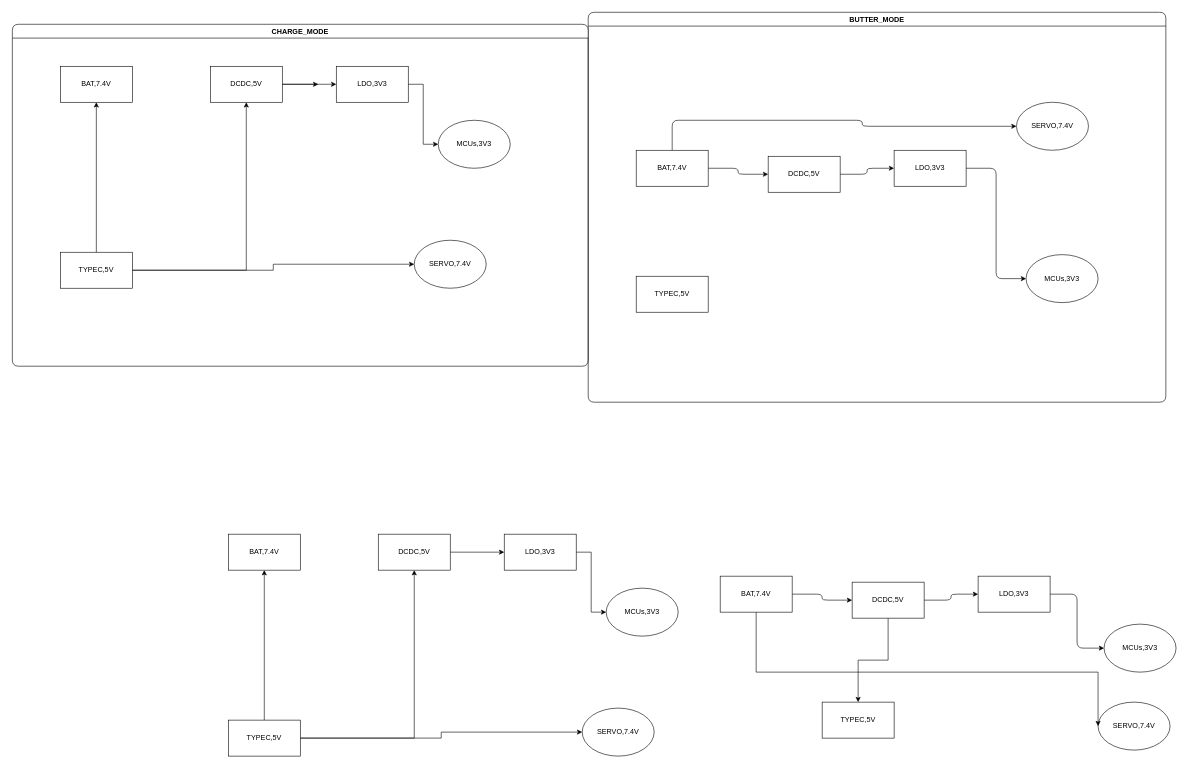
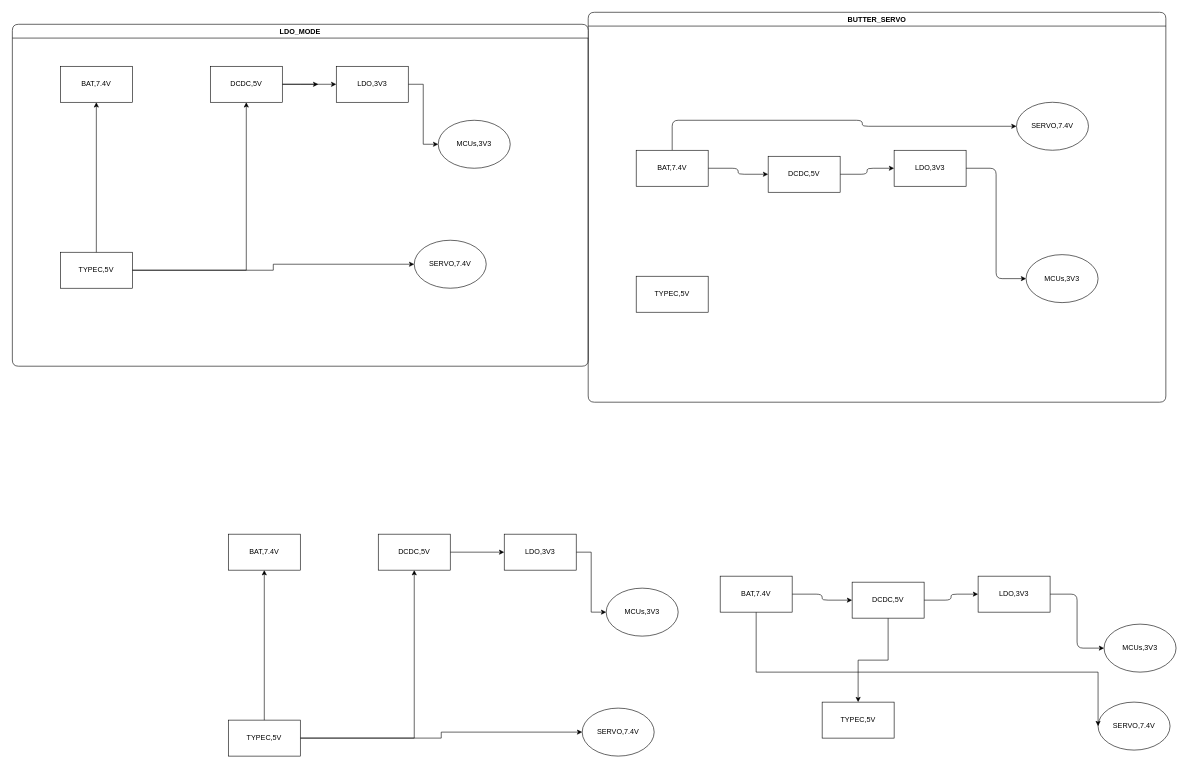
node "BUTTER_MODE": label "BUTTER_MODE" -> "BUTTER_SERVO"
node "CHARGE_MODE": label "CHARGE_MODE" -> "LDO_MODE"
